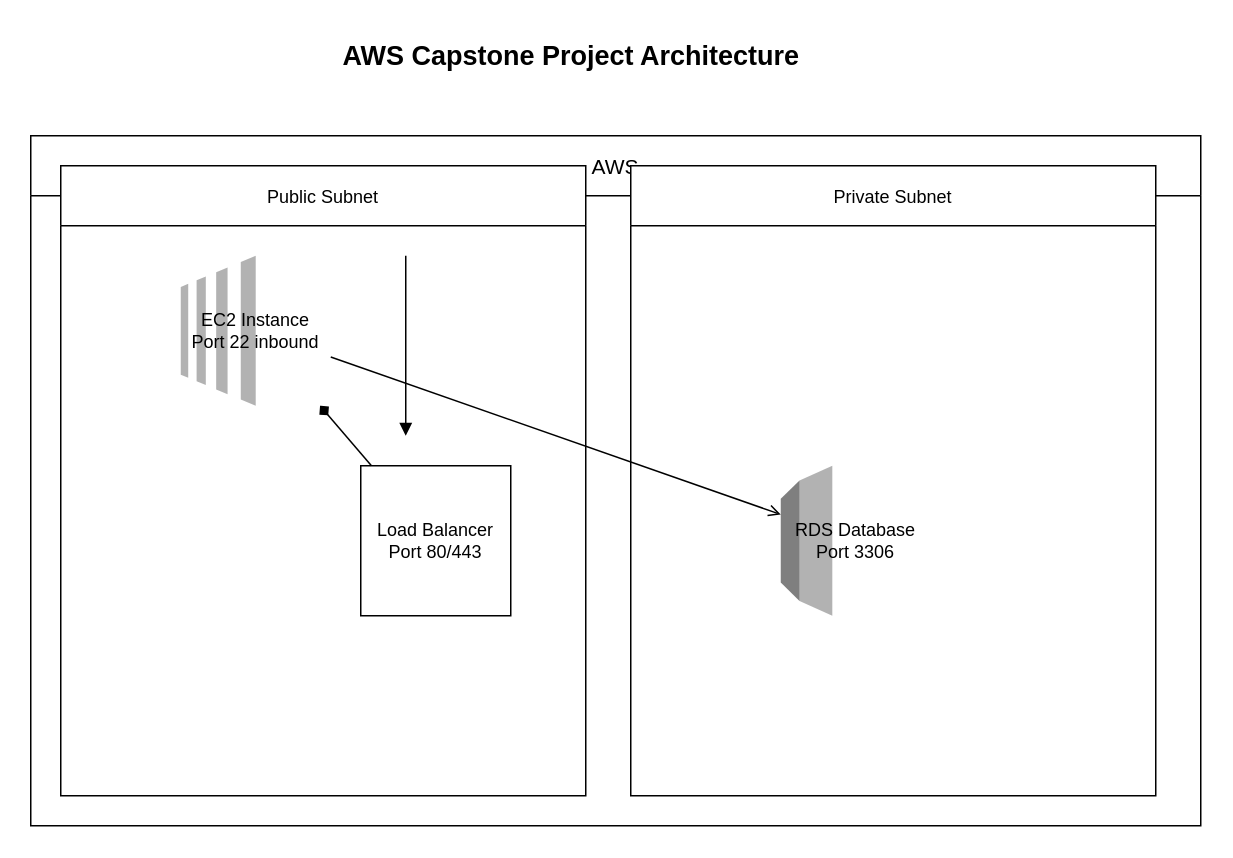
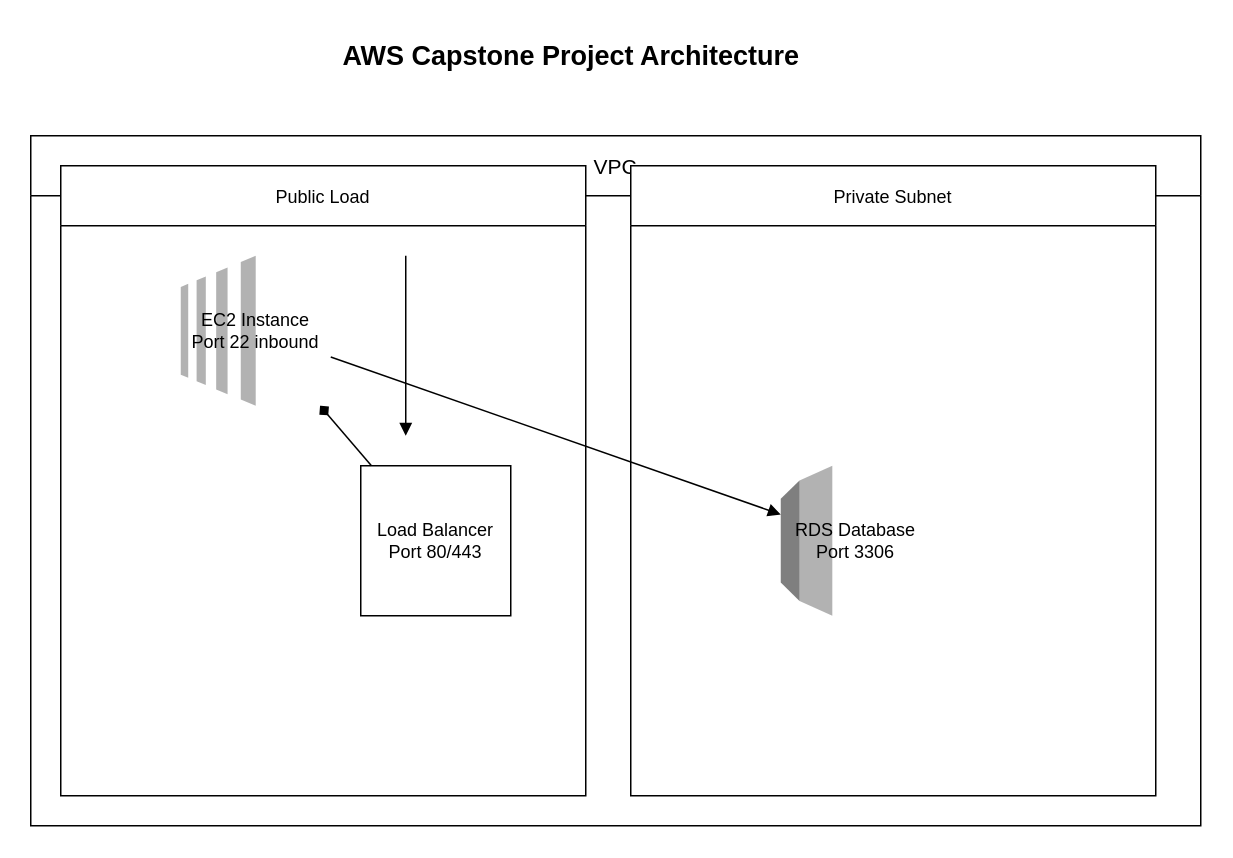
node "AWS": label "AWS" -> "VPC"
node "Public Subnet": label "Public Subnet" -> "Public Load"
edge "EC2 Instance Port 22 inbound" -> "RDS Database Port 3306": arrowhead open -> block
